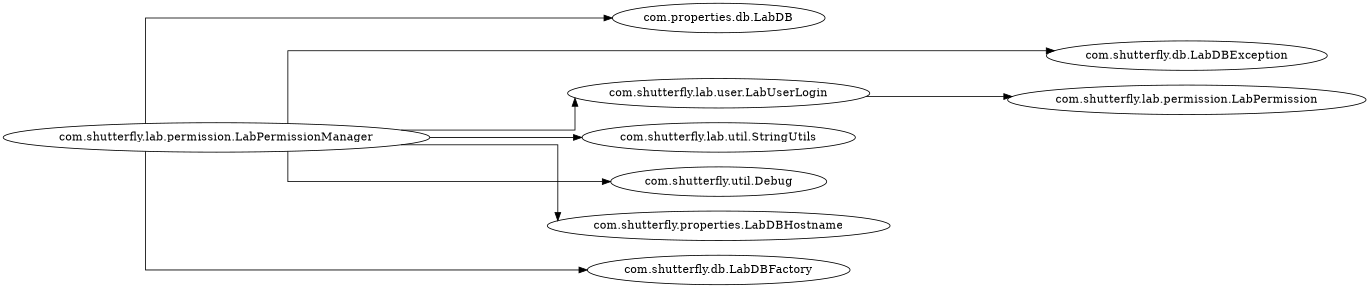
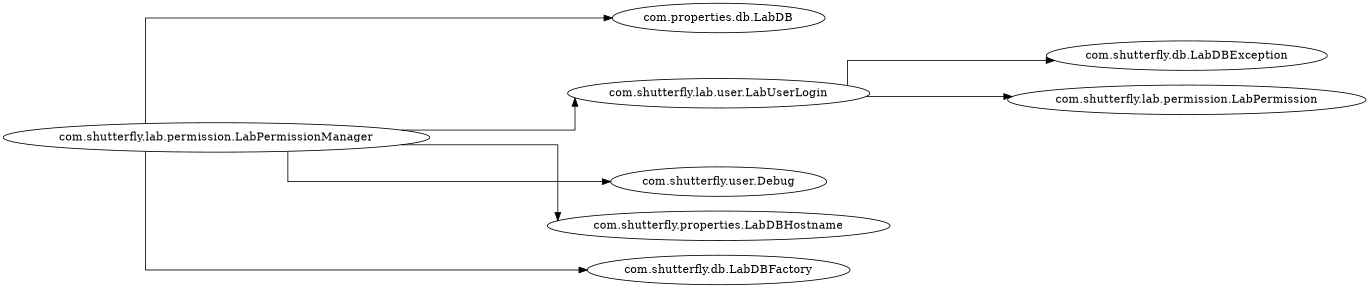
edge "com.shutterfly.lab.permission.LabPermissionManager" -> "com.shutterfly.db.LabDBException": now "com.shutterfly.lab.user.LabUserLogin" -> "com.shutterfly.db.LabDBException"
node "com.shutterfly.lab.util.StringUtils": removed
node "com.shutterfly.util.Debug": label "com.shutterfly.util.Debug" -> "com.shutterfly.user.Debug"
